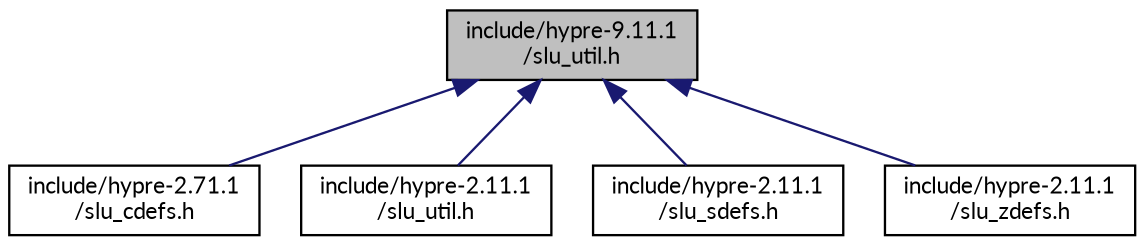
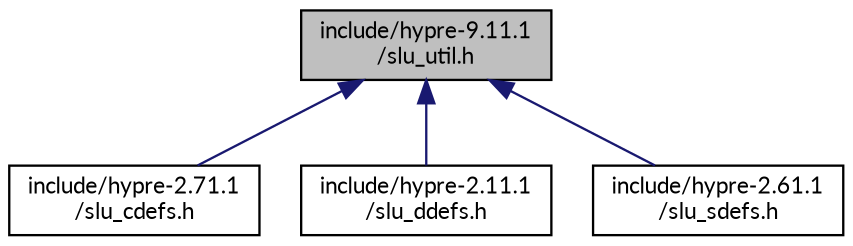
node "include/hypre-2.11.1 /slu_util.h": label "include/hypre-2.11.1 /slu_util.h" -> "include/hypre-2.11.1 /slu_ddefs.h"
node "include/hypre-2.11.1 /slu_sdefs.h": label "include/hypre-2.11.1 /slu_sdefs.h" -> "include/hypre-2.61.1 /slu_sdefs.h"
node "include/hypre-2.11.1 /slu_zdefs.h": removed
